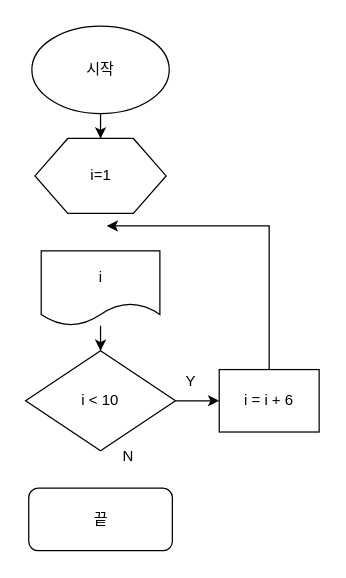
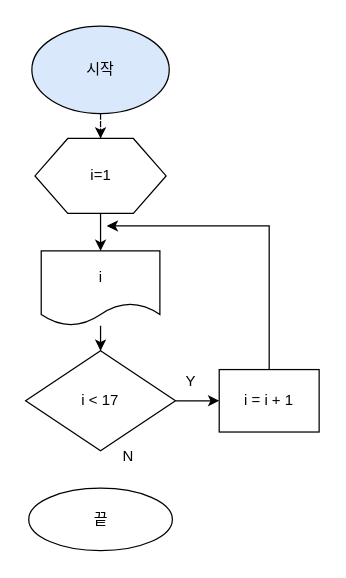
node "시작": fillcolor #ffffff -> #dae8fc
edge "시작" -> "i=1": style solid -> dashed
edge "i=1" -> "i": added
node "i < 10": label "i < 10" -> "i < 17"
node "i = i + 6": label "i = i + 6" -> "i = i + 1"
node "끝": shape rounded rectangle -> ellipse
